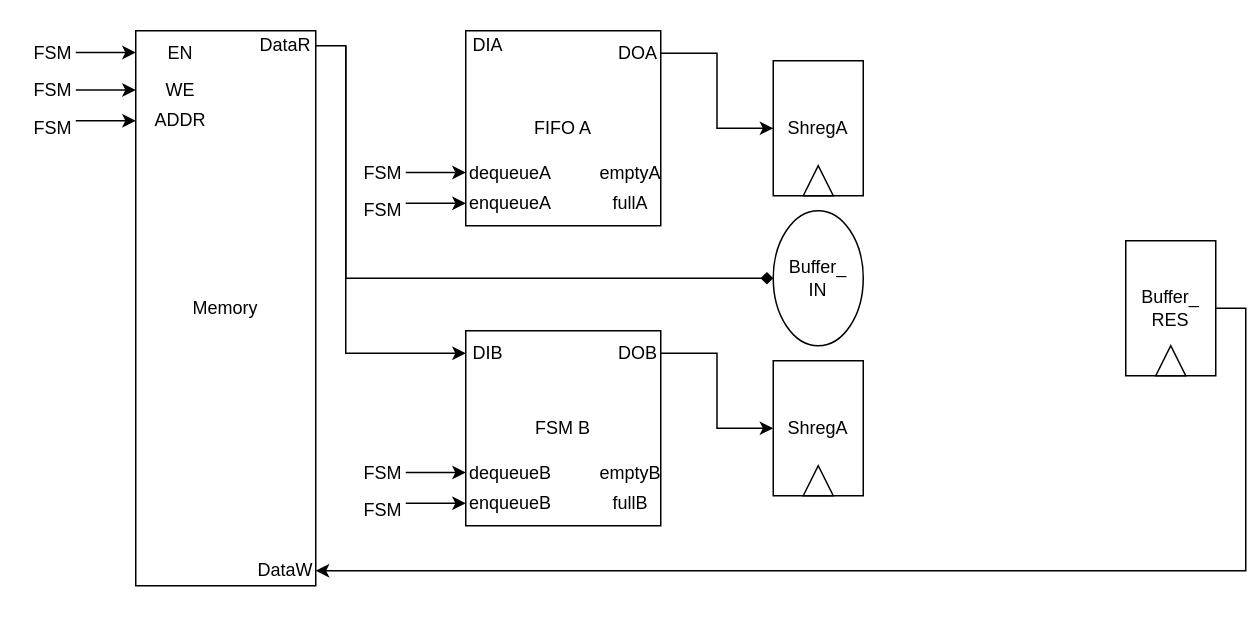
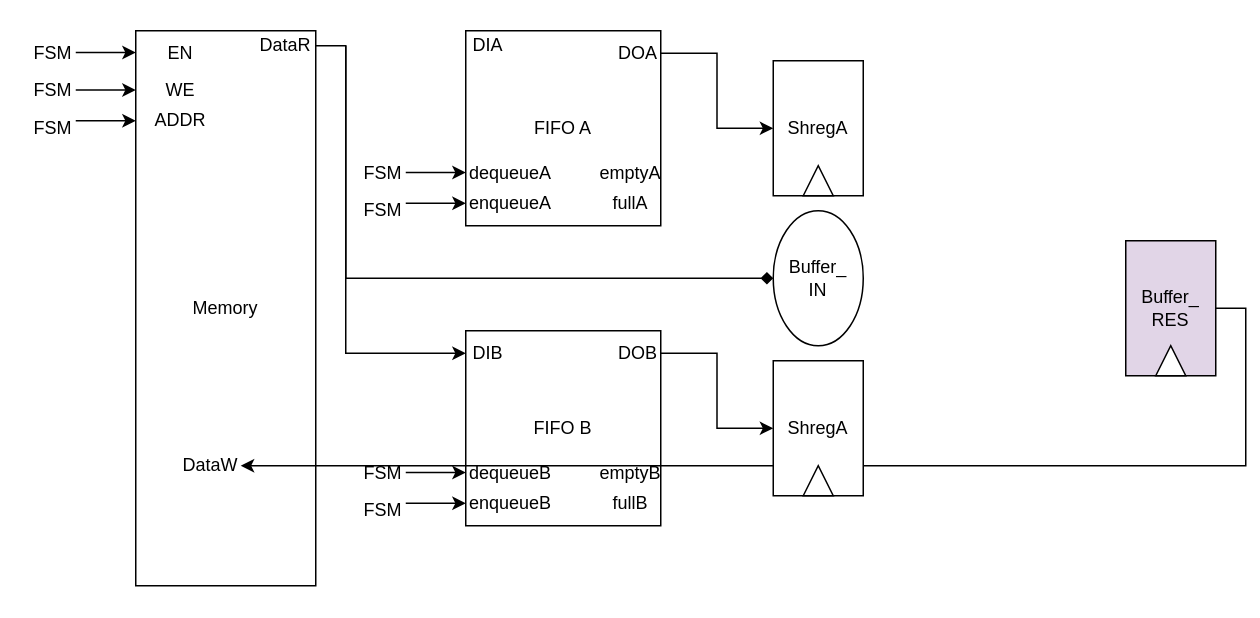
node "Buffer_ RES": fillcolor #ffffff -> #e1d5e7
node "FSM B": label "FSM B" -> "FIFO B"
node "DataW": moved (286, 571) -> (211, 466)
